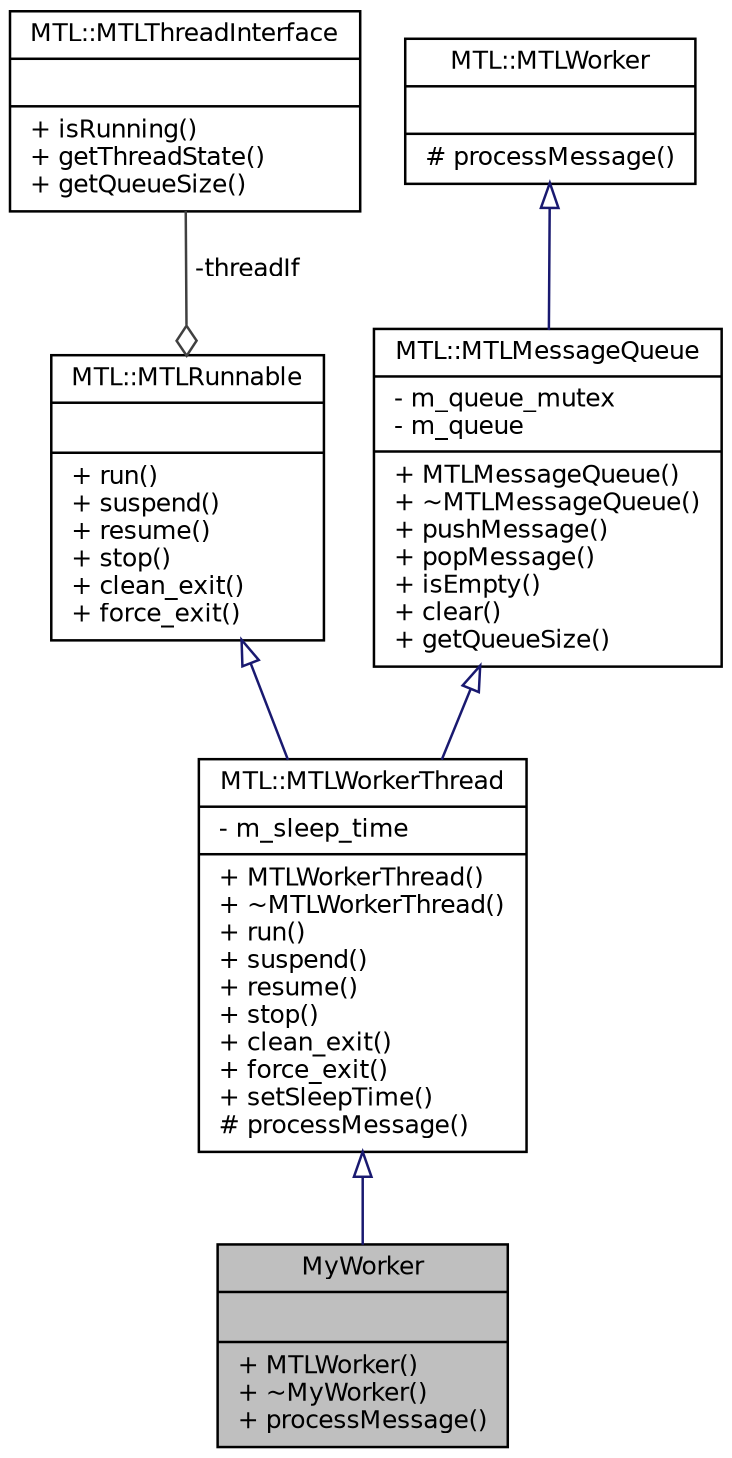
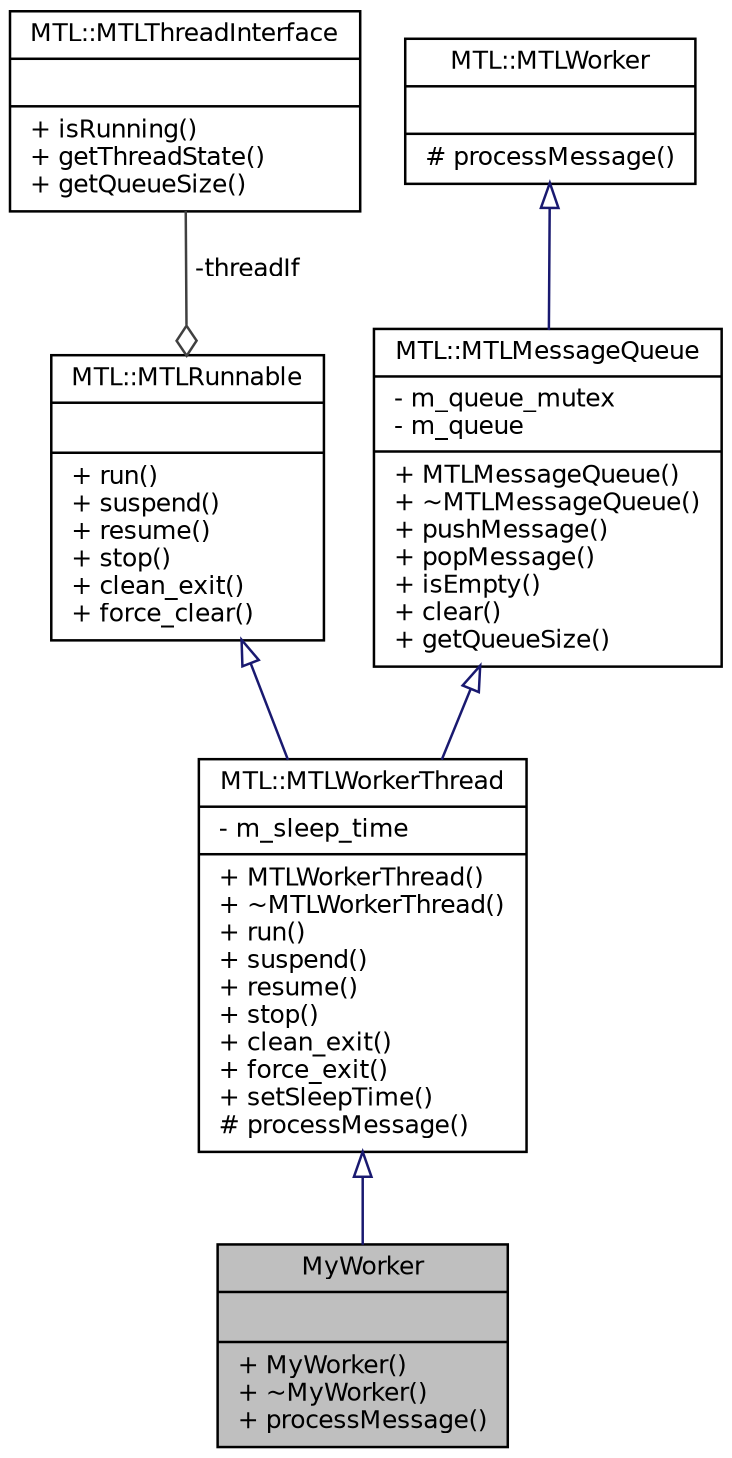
node "MTL::MTLRunnable": text "+ force_exit()" -> "+ force_clear()"
node "MyWorker": text "+ MTLWorker()" -> "+ MyWorker()"
